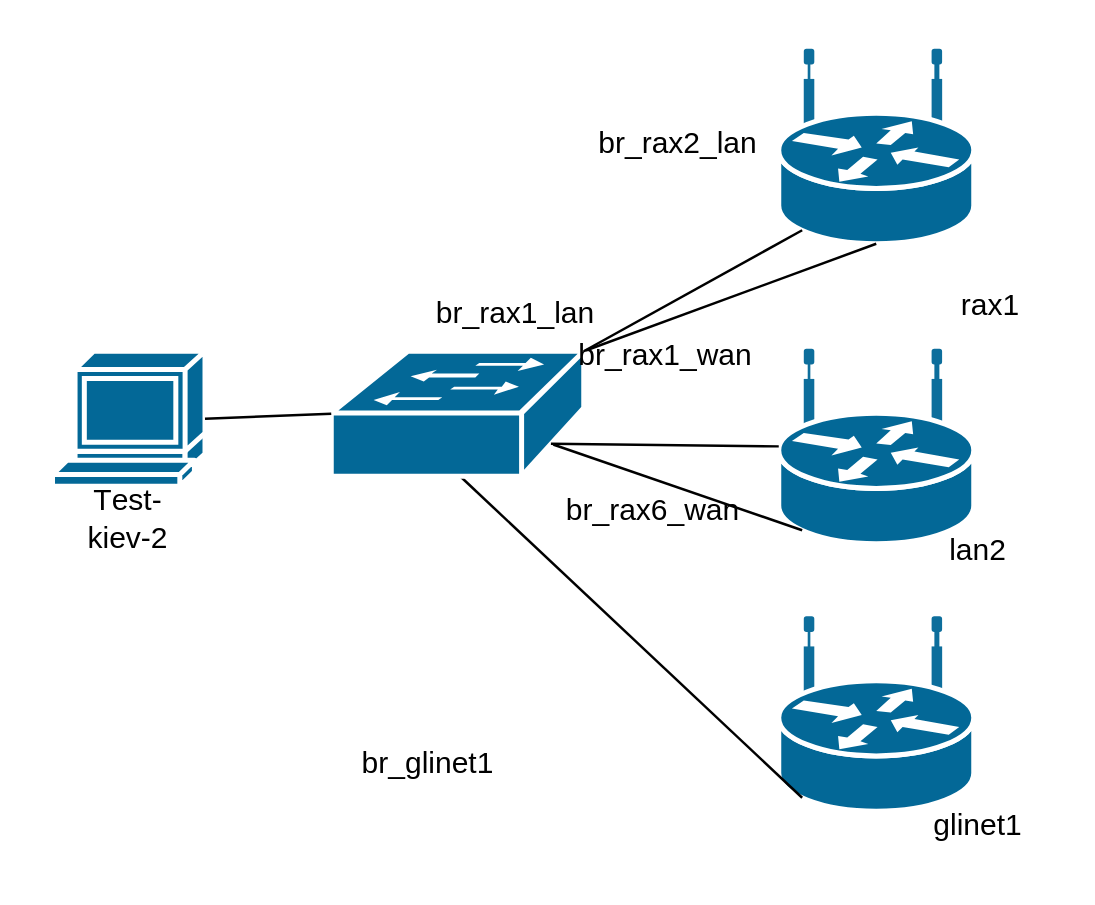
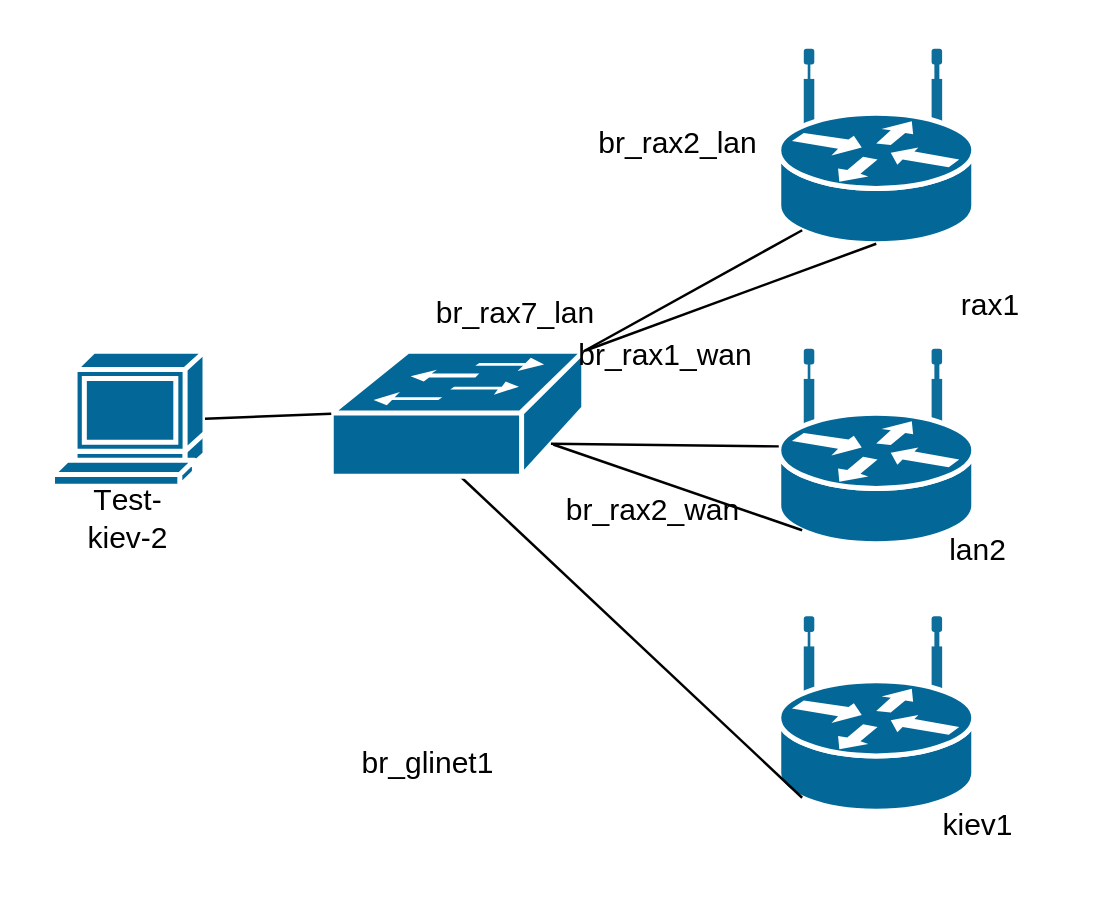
node "br_rax1_lan": label "br_rax1_lan" -> "br_rax7_lan"
node "br_rax6_wan": label "br_rax6_wan" -> "br_rax2_wan"
node "glinet1": label "glinet1" -> "kiev1"
